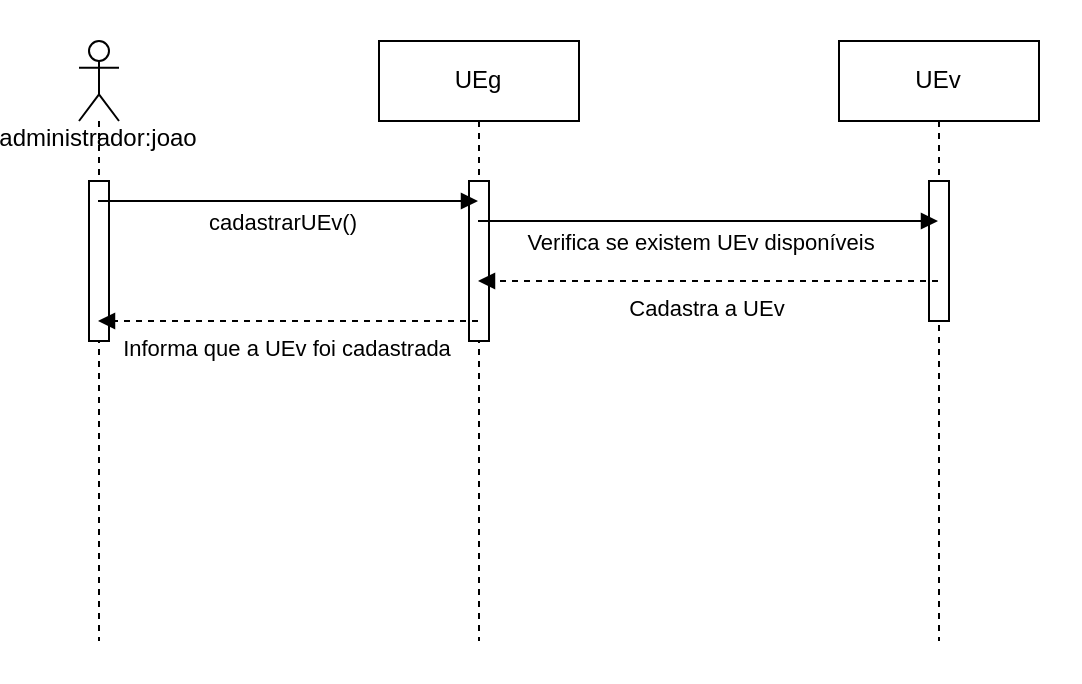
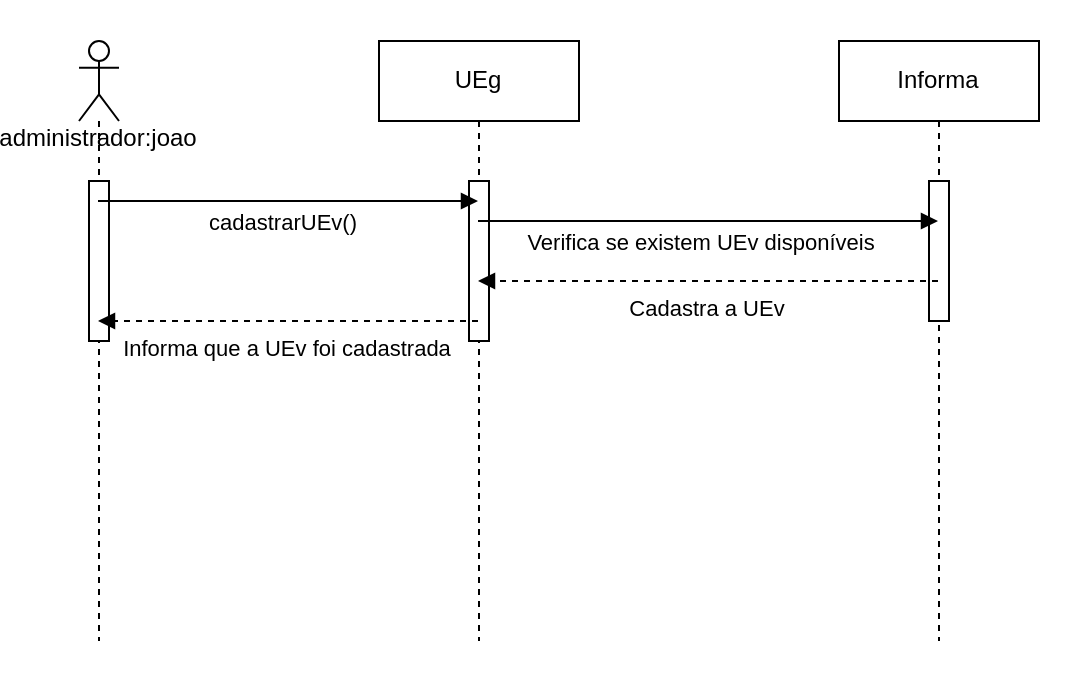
node "UEv": label "UEv" -> "Informa"
